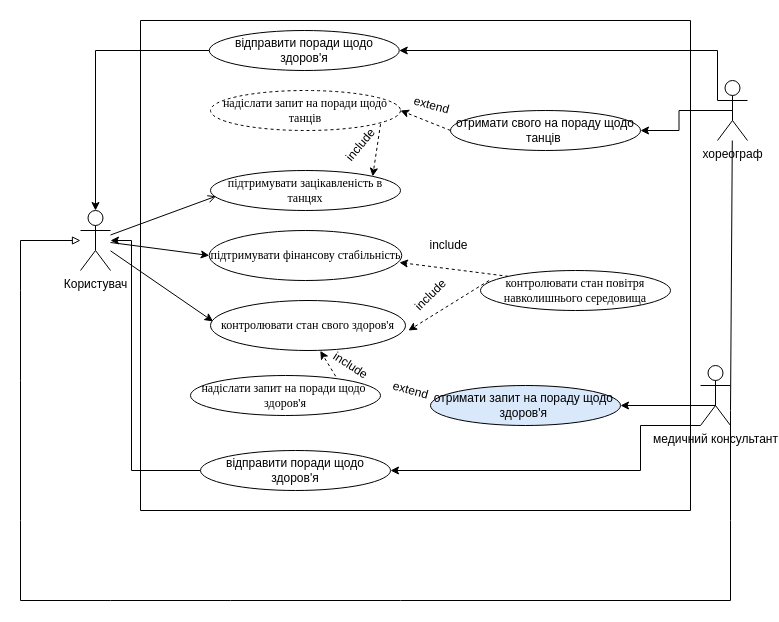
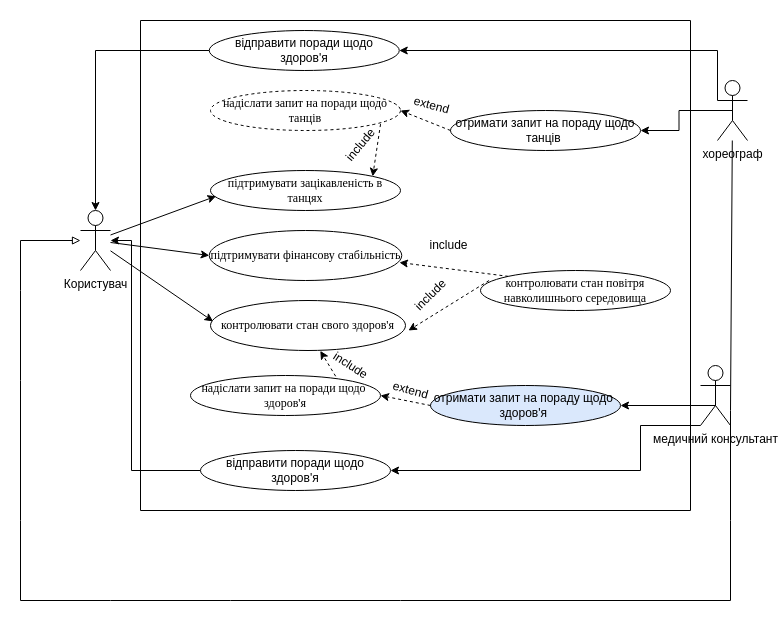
node "отримати свого на пораду щодо танців": label "отримати свого на пораду щодо танців" -> "отримати запит на пораду щодо танців"
edge "Користувач" -> "підтримувати зацікавленість в танцях": arrowhead open -> classic
edge "отримати запит на пораду щодо здоров'я" -> "надіслати запит на поради щодо здоров'я": added
